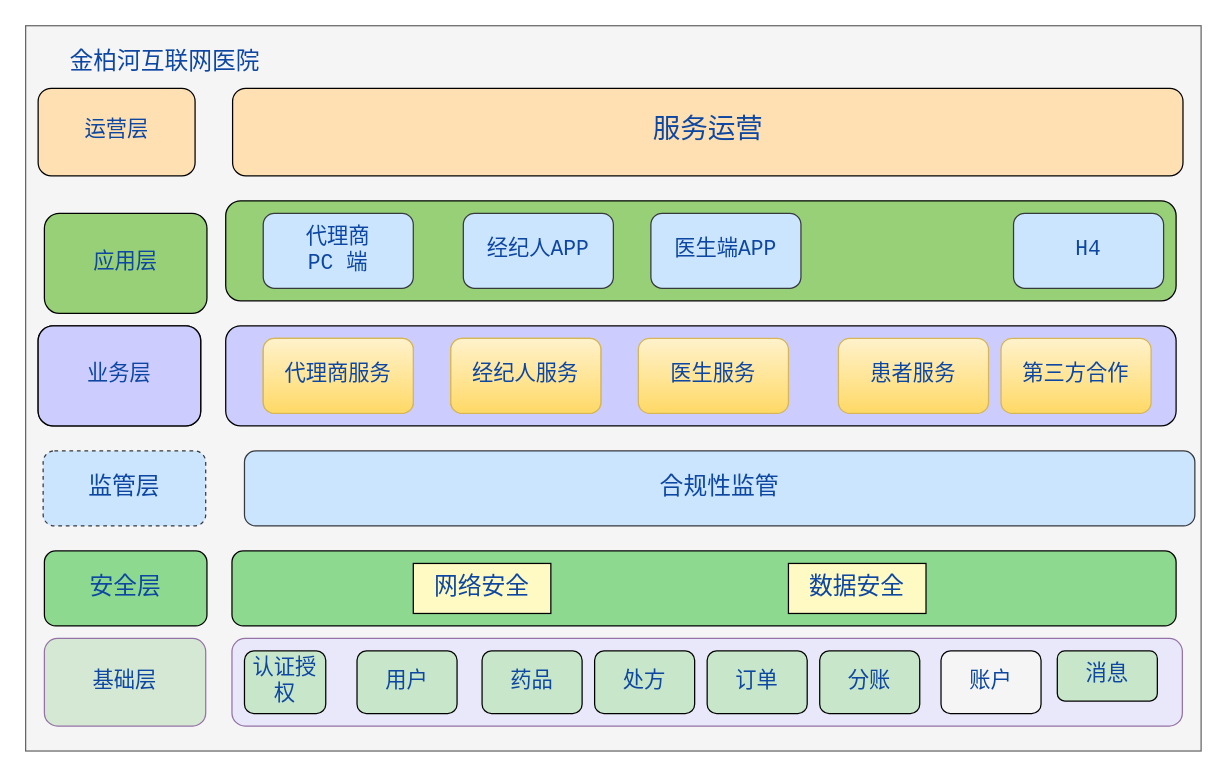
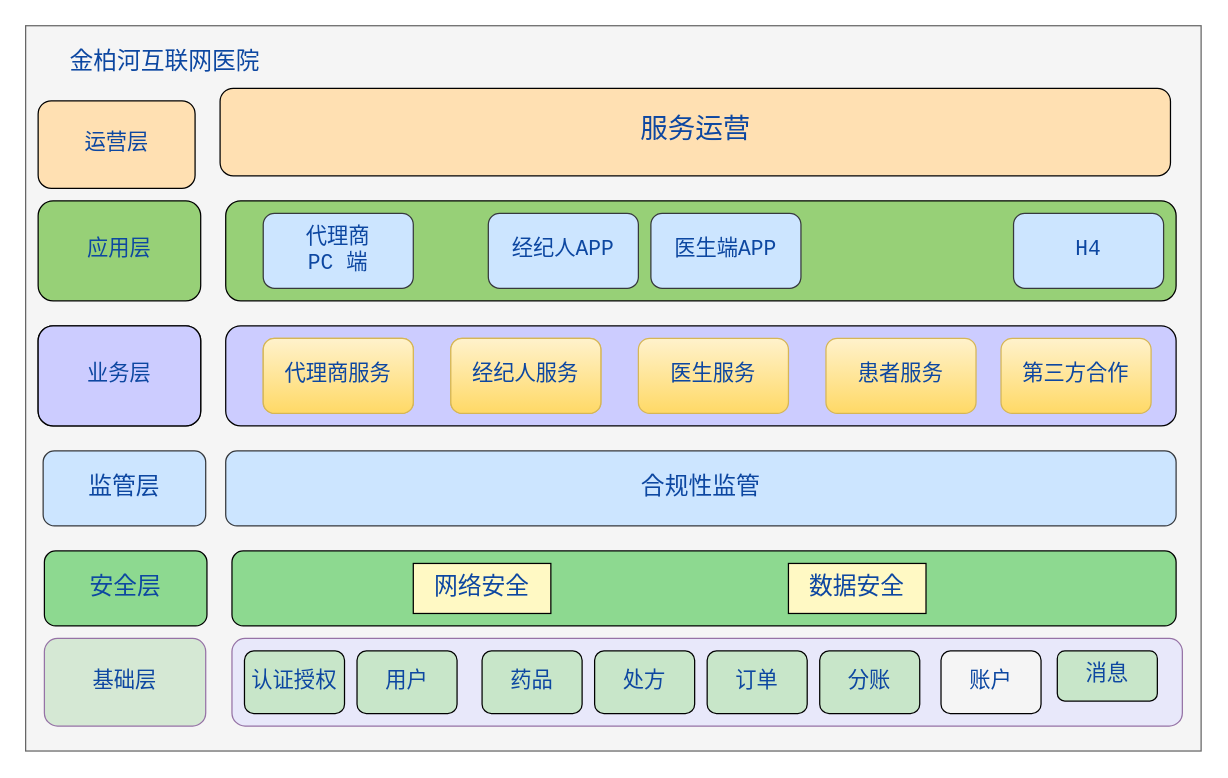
node "运营层": moved (117, 132) -> (117, 144)
node "服务运营": moved (708, 132) -> (695, 132)
node "经纪人APP": moved (538, 251) -> (563, 251)
node "应用层": moved (126, 263) -> (119, 251)
node "患者服务": moved (913, 376) -> (901, 376)
node "监管层": style dashed -> solid
node "合规性监管": moved (719, 488) -> (701, 488)
node "认证授权": size 81x63 -> 100x63
